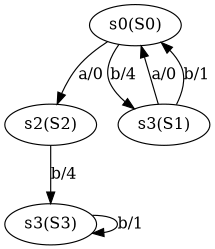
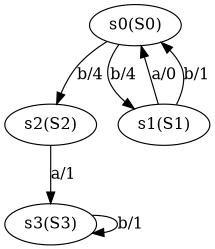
edge "s0(S0)" -> "s2(S2)": label "a/0" -> "b/4"
node "s3(S1)": label "s3(S1)" -> "s1(S1)"
edge "s2(S2)" -> "s3(S3)": label "b/4" -> "a/1"
